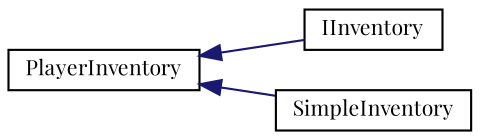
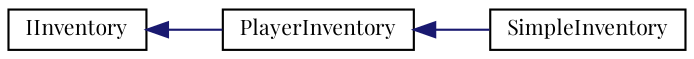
edge "IInventory" -> "PlayerInventory": reversed
